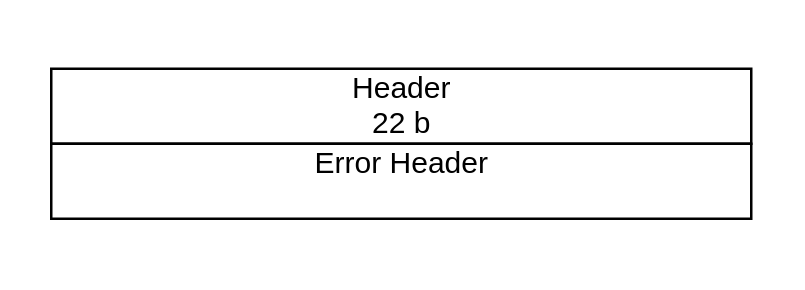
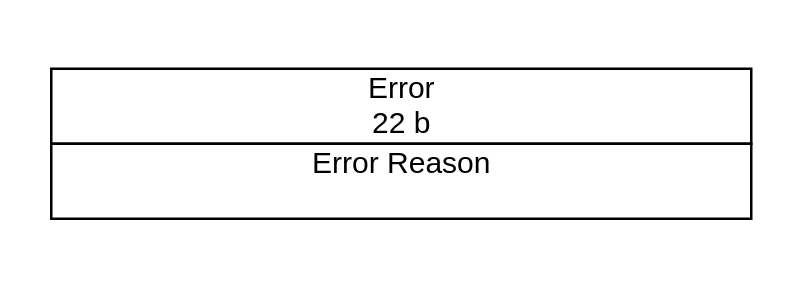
node "Header": label "Header" -> "Error"
node "Error Header": label "Error Header" -> "Error Reason"
